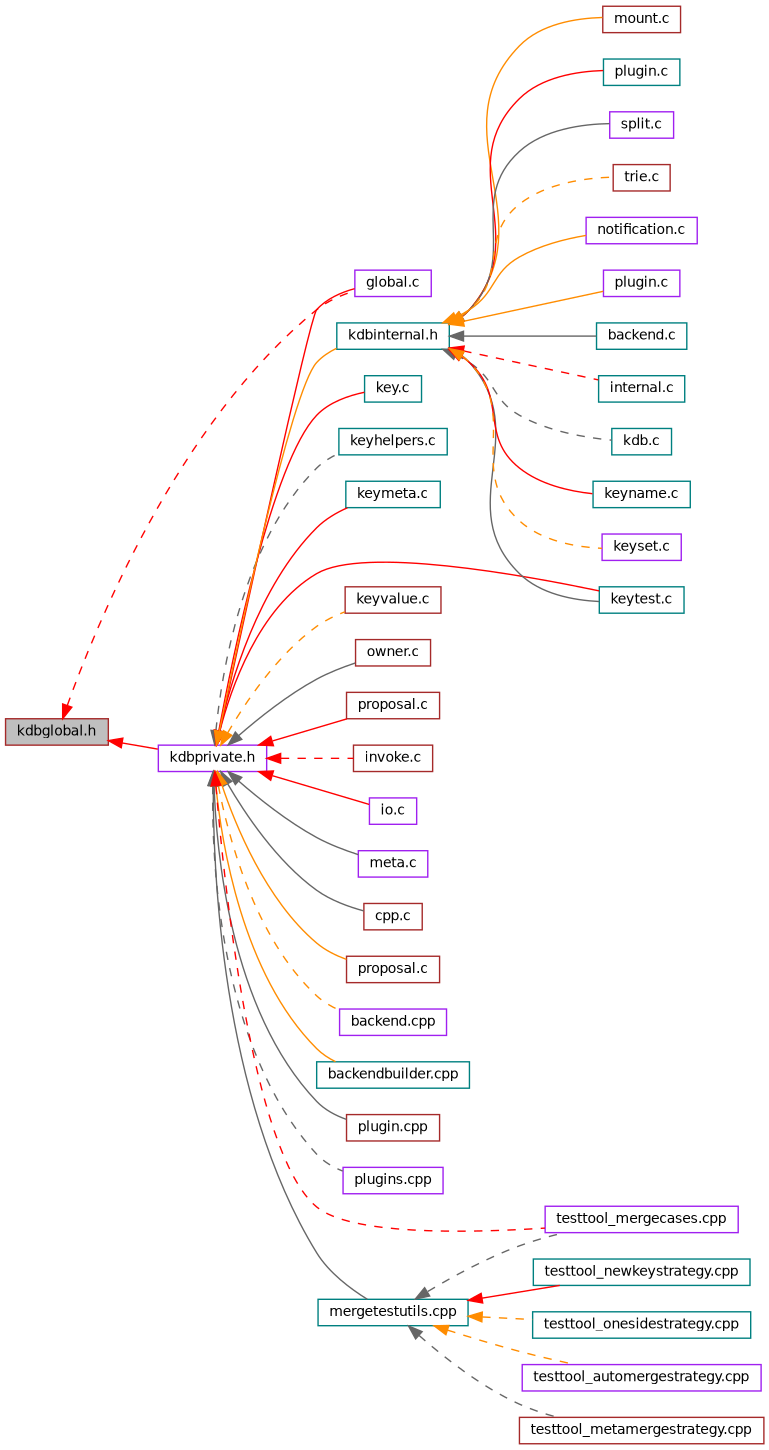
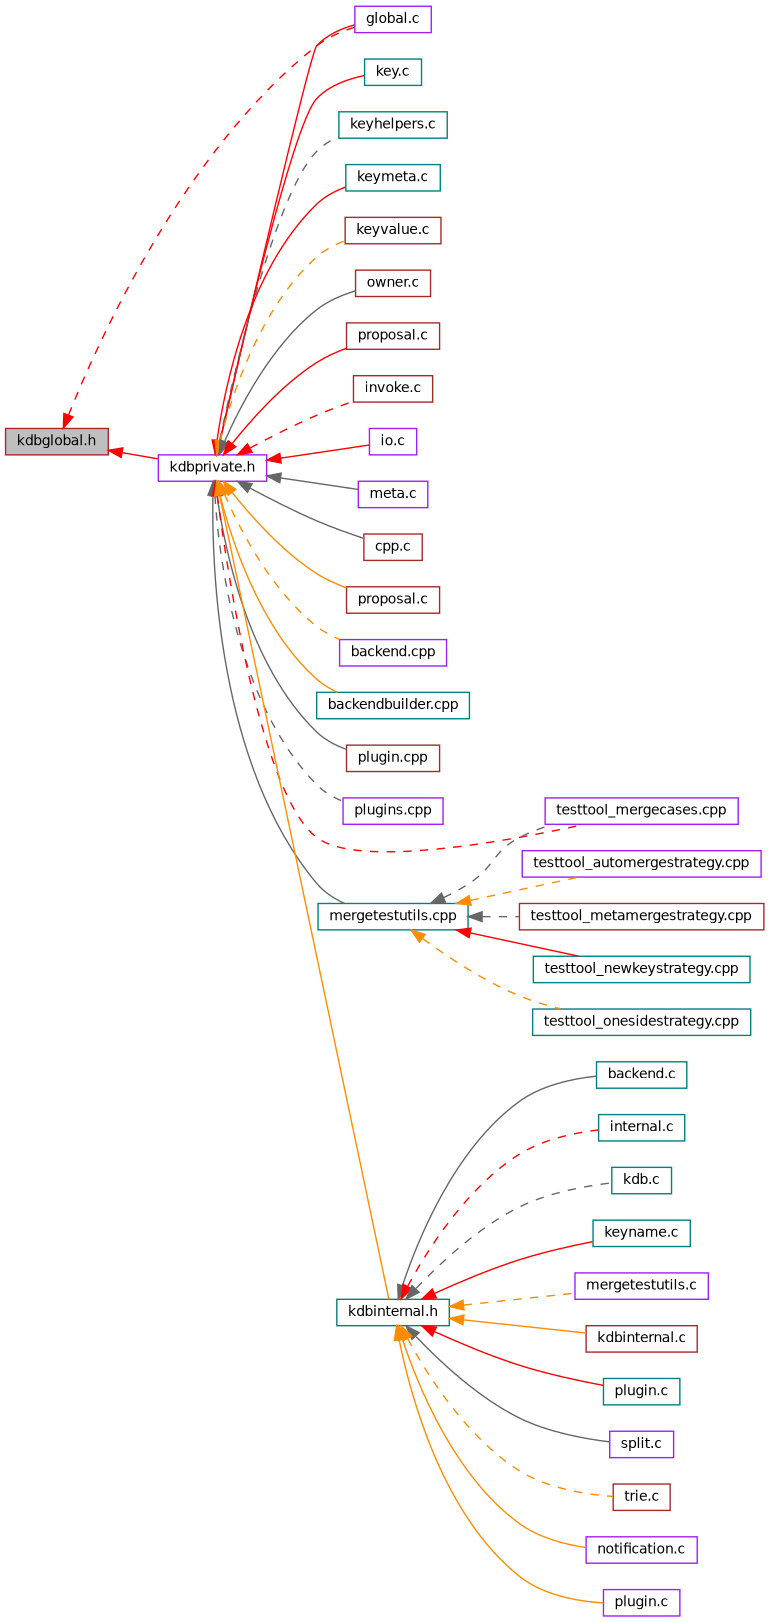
node "mount.c": label "mount.c" -> "kdbinternal.c"
node "keyset.c": label "keyset.c" -> "mergetestutils.c"
node "keytest.c": removed
